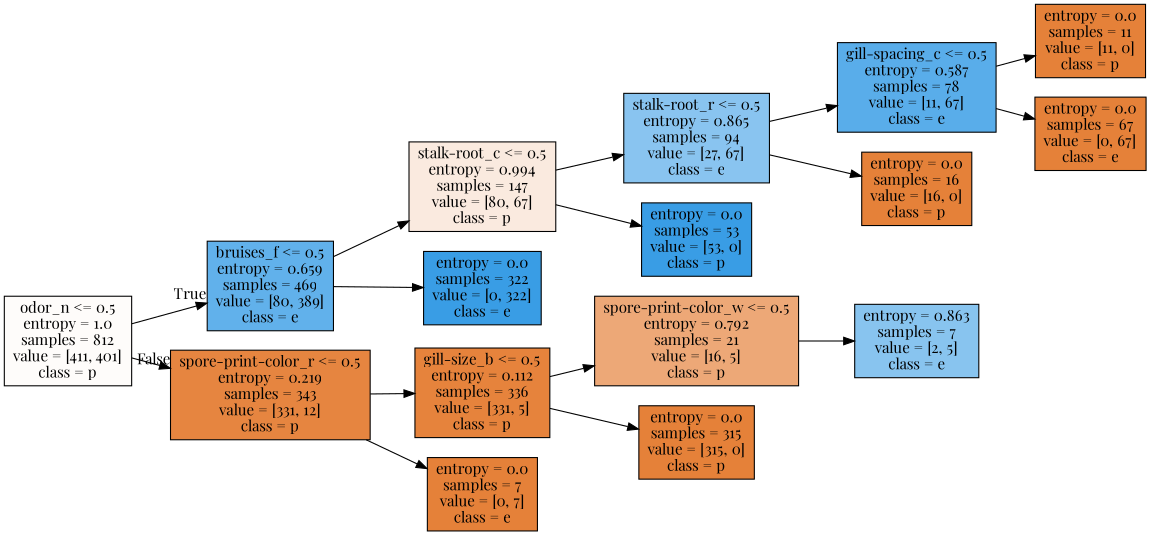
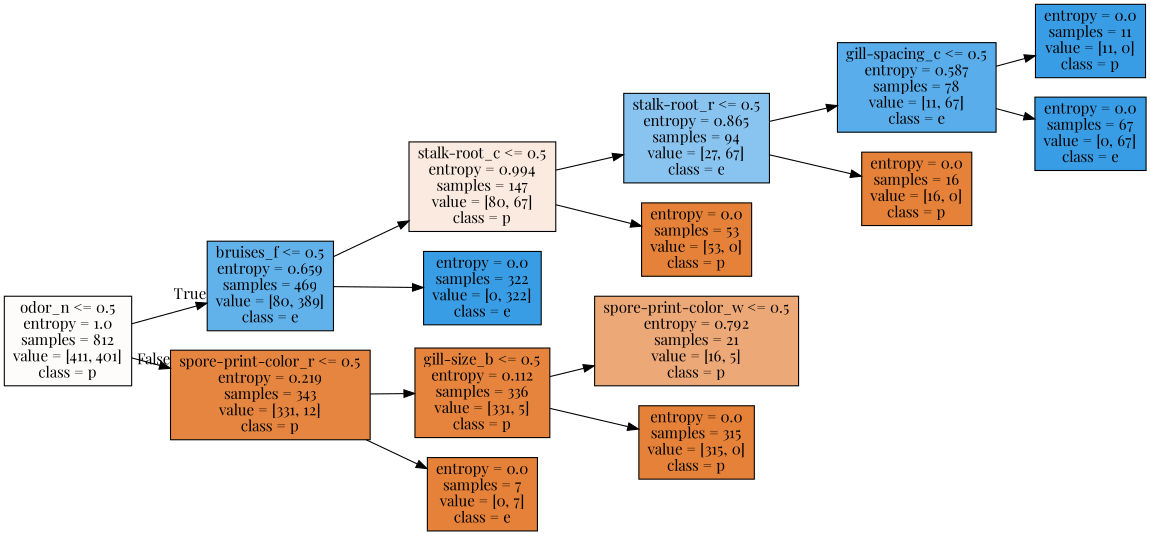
node "entropy = 0.0 samples = 11 value = [11, 0] class = p": fillcolor #e58139ff -> #399de5ff
node "entropy = 0.0 samples = 67 value = [0, 67] class = e": fillcolor #e58139ff -> #399de5ff
node "entropy = 0.0 samples = 53 value = [53, 0] class = p": fillcolor #399de5ff -> #e58139ff
node "entropy = 0.863 samples = 7 value = [2, 5] class = e": removed
